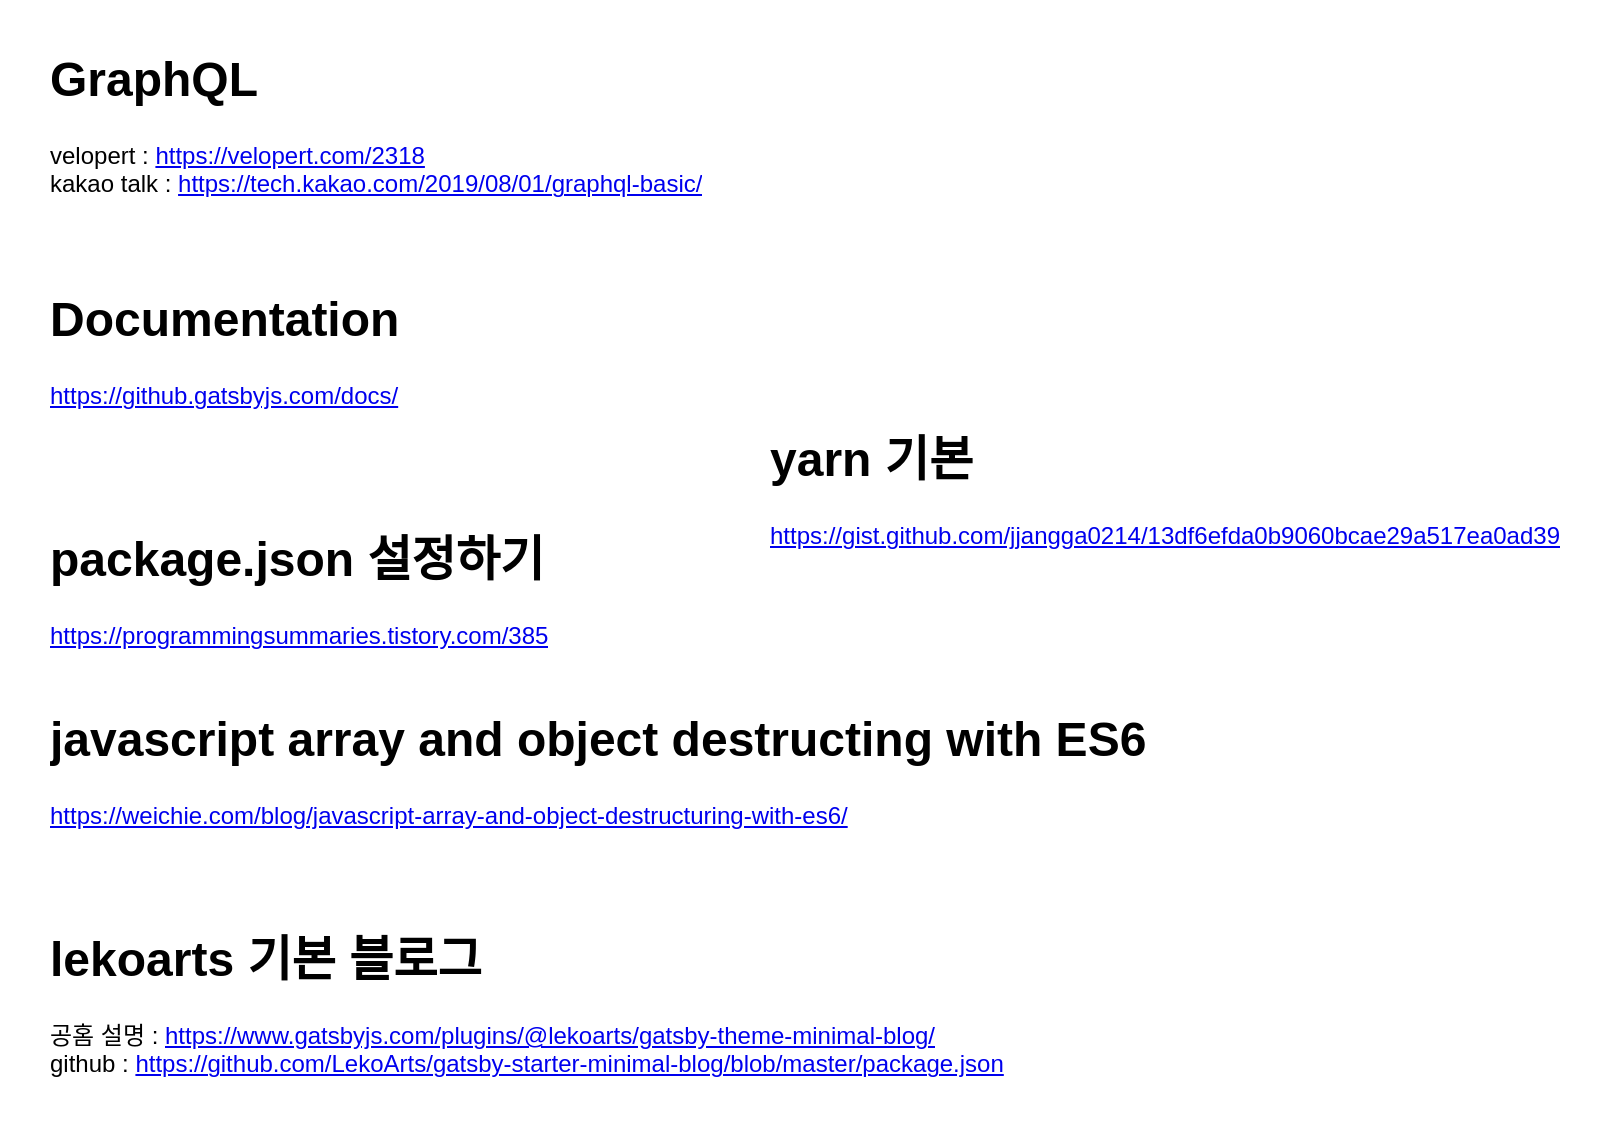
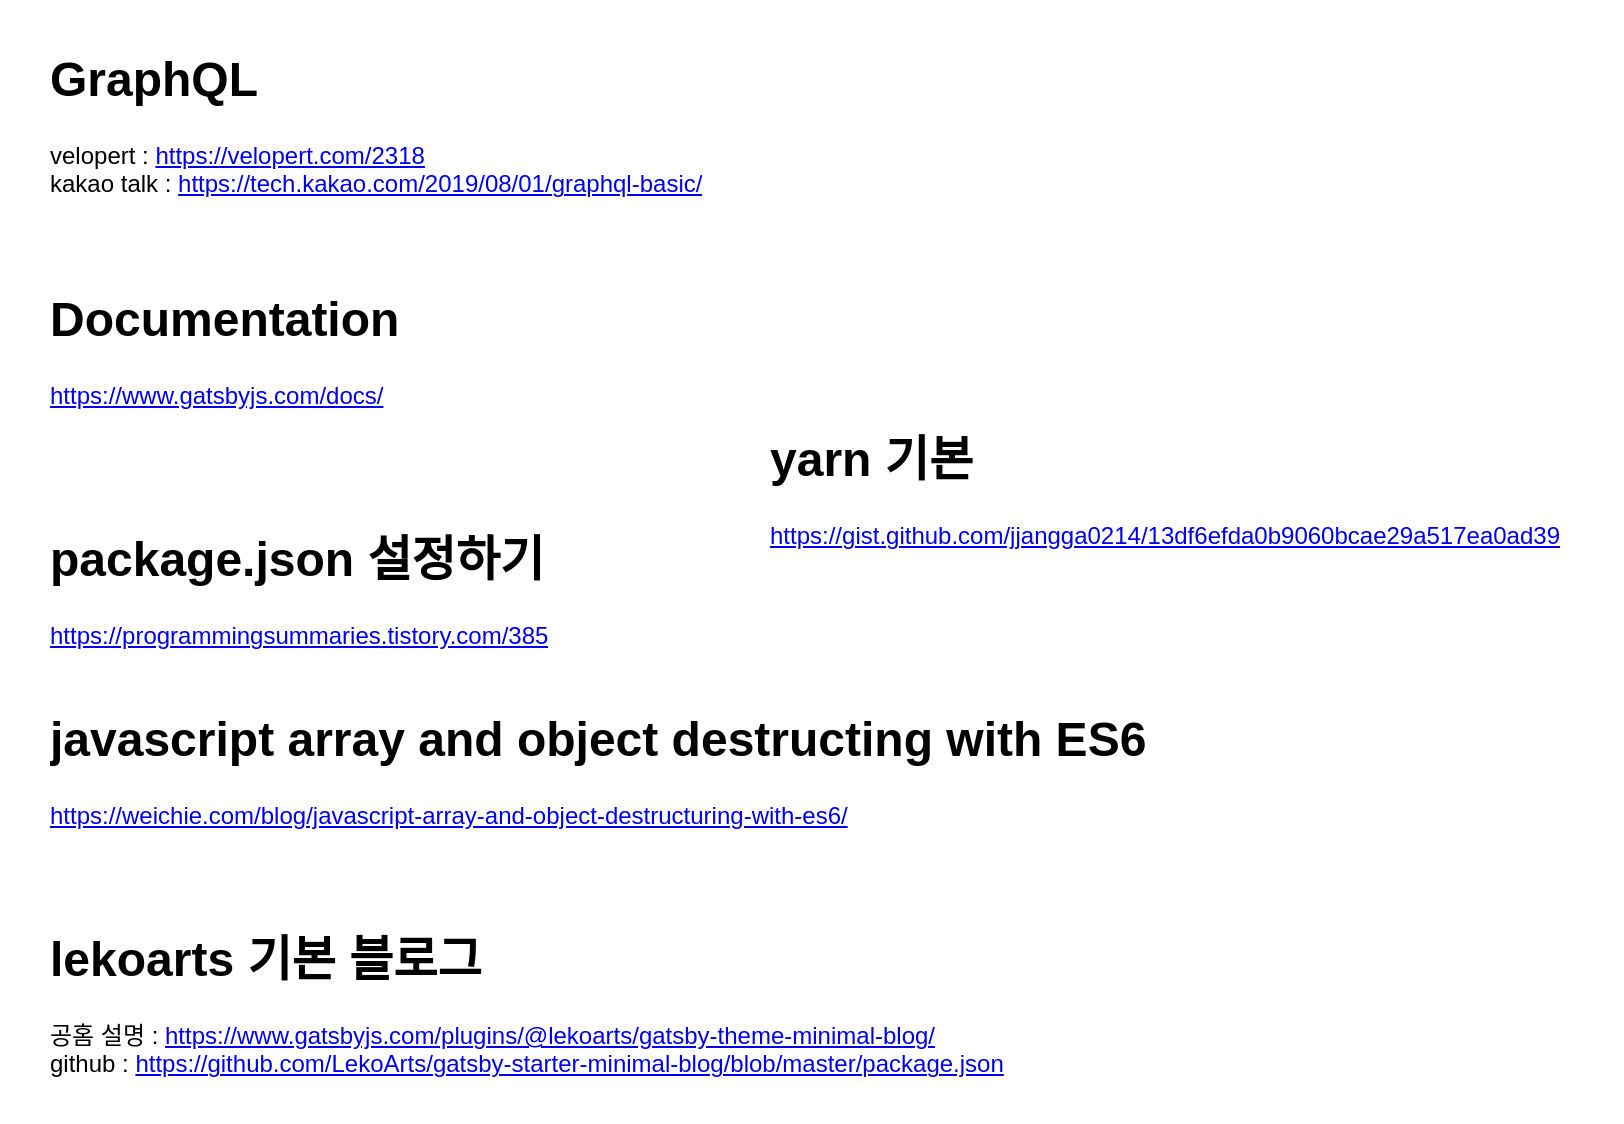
node "Documentationhttps://github.gatsbyjs.com/docs/": label "Documentationhttps://github.gatsbyjs.com/docs/" -> "Documentationhttps://www.gatsbyjs.com/docs/"
